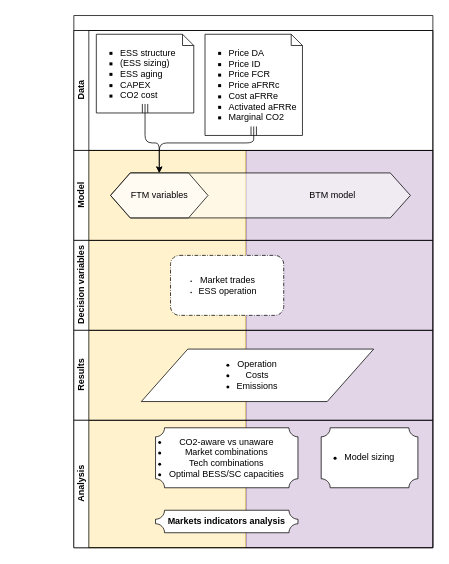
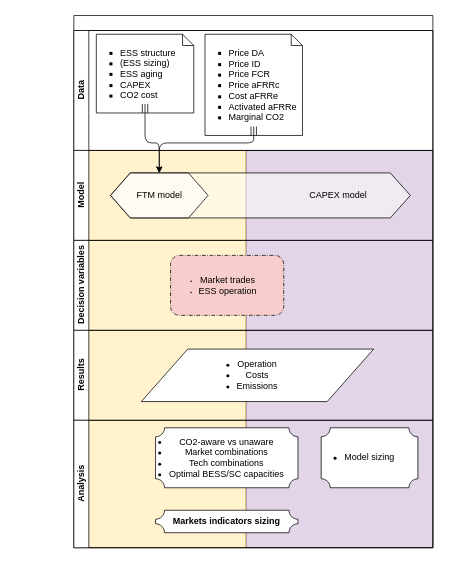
node "FTM variables": label "FTM variables" -> "FTM model"
node "BTM model": label "BTM model" -> "CAPEX model"
node "Market trades ESS operation": fillcolor #ffffff -> #f8cecc
node "Markets indicators analysis": label "Markets indicators analysis" -> "Markets indicators sizing"
